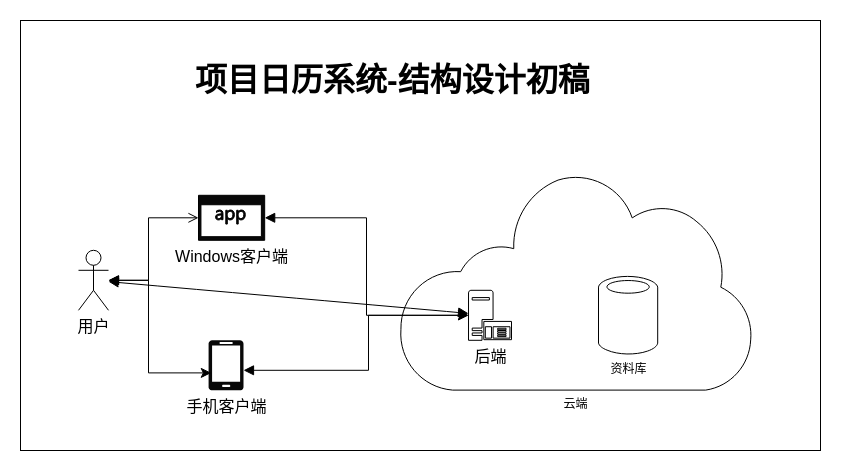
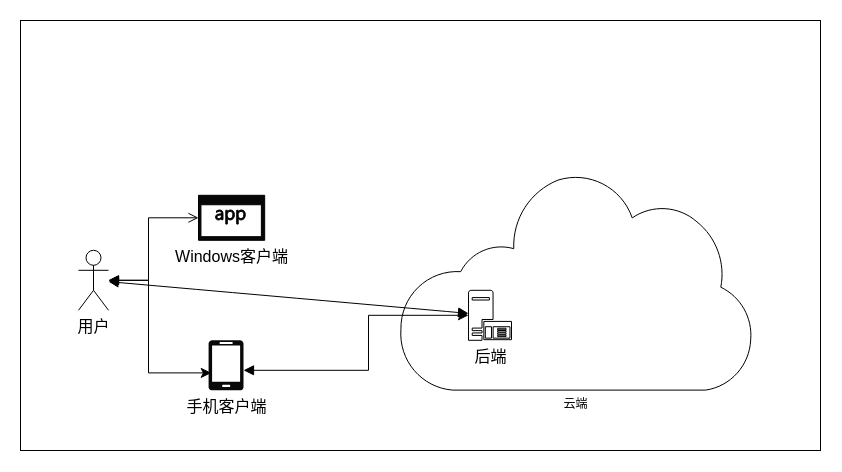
node "项目日历系统-结构设计初稿": removed
edge "Windows客户端" -- "后端": removed
node "资料库": removed
